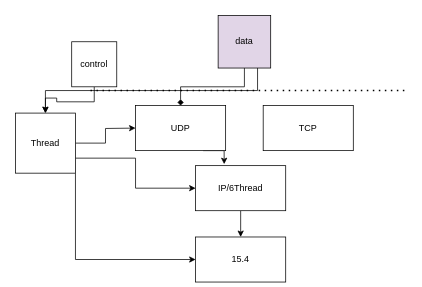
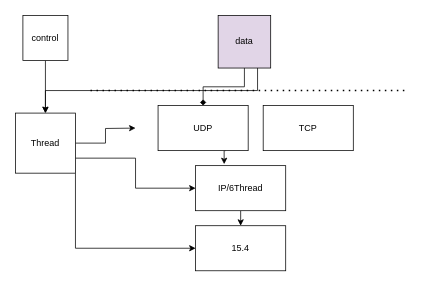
node "control": moved (94, 64) -> (45, 38)
node "UDP": moved (180, 128) -> (203, 128)
node "15.4": moved (240, 259) -> (240, 248)
